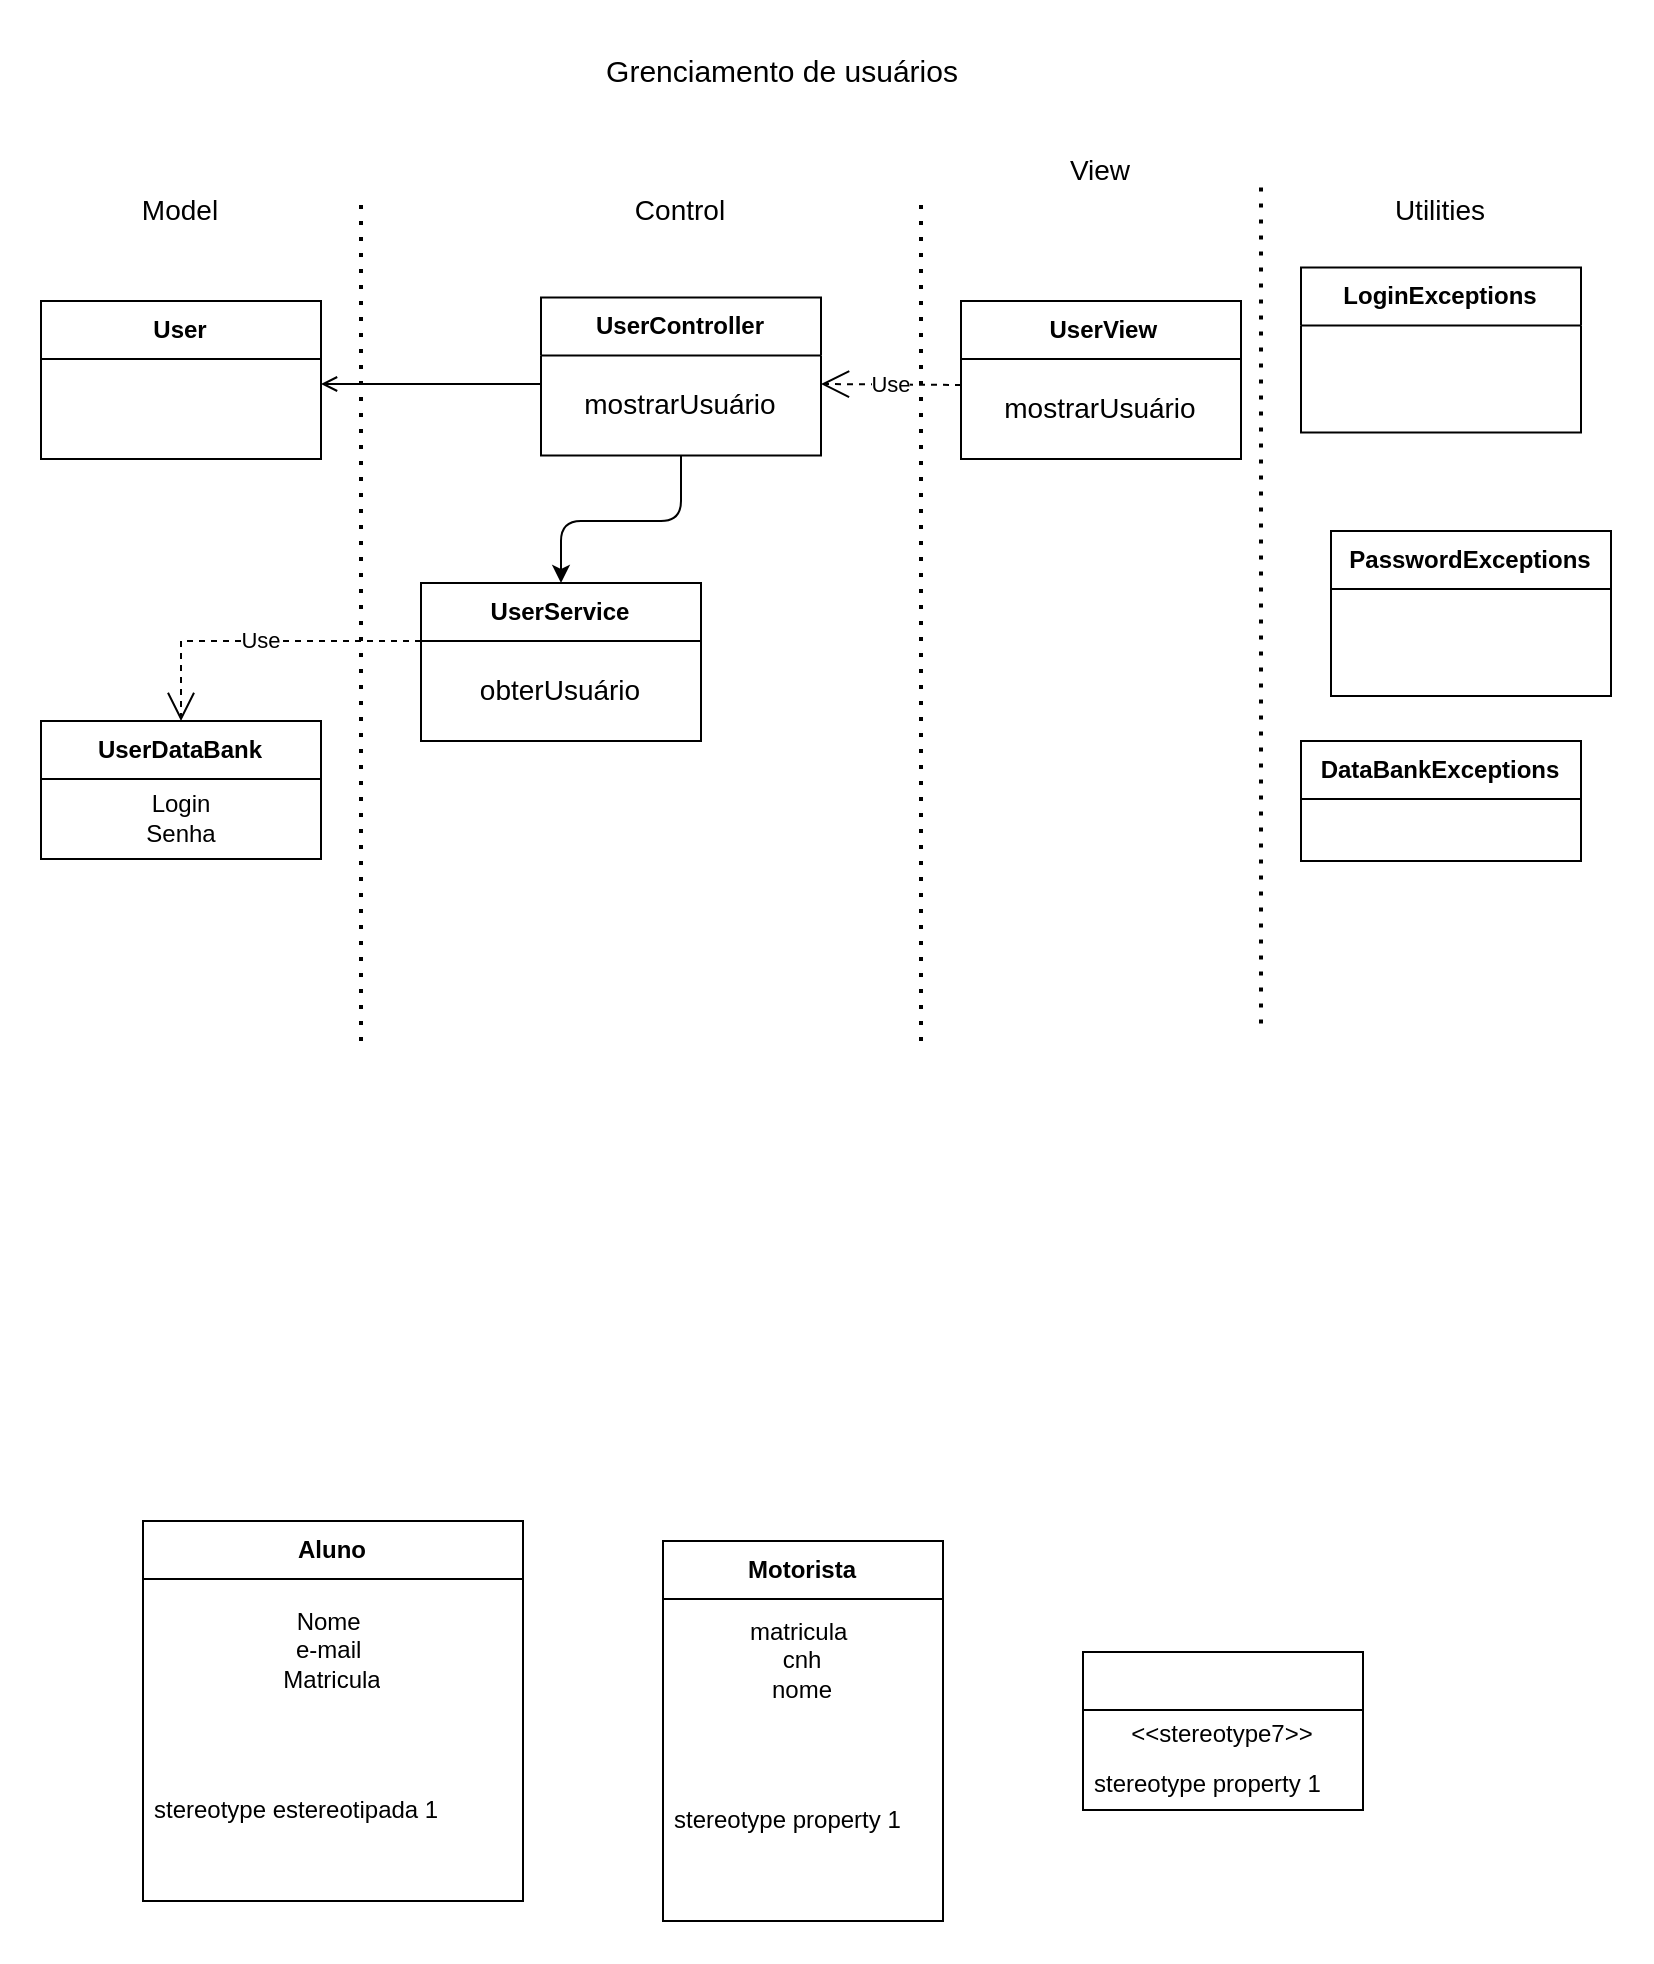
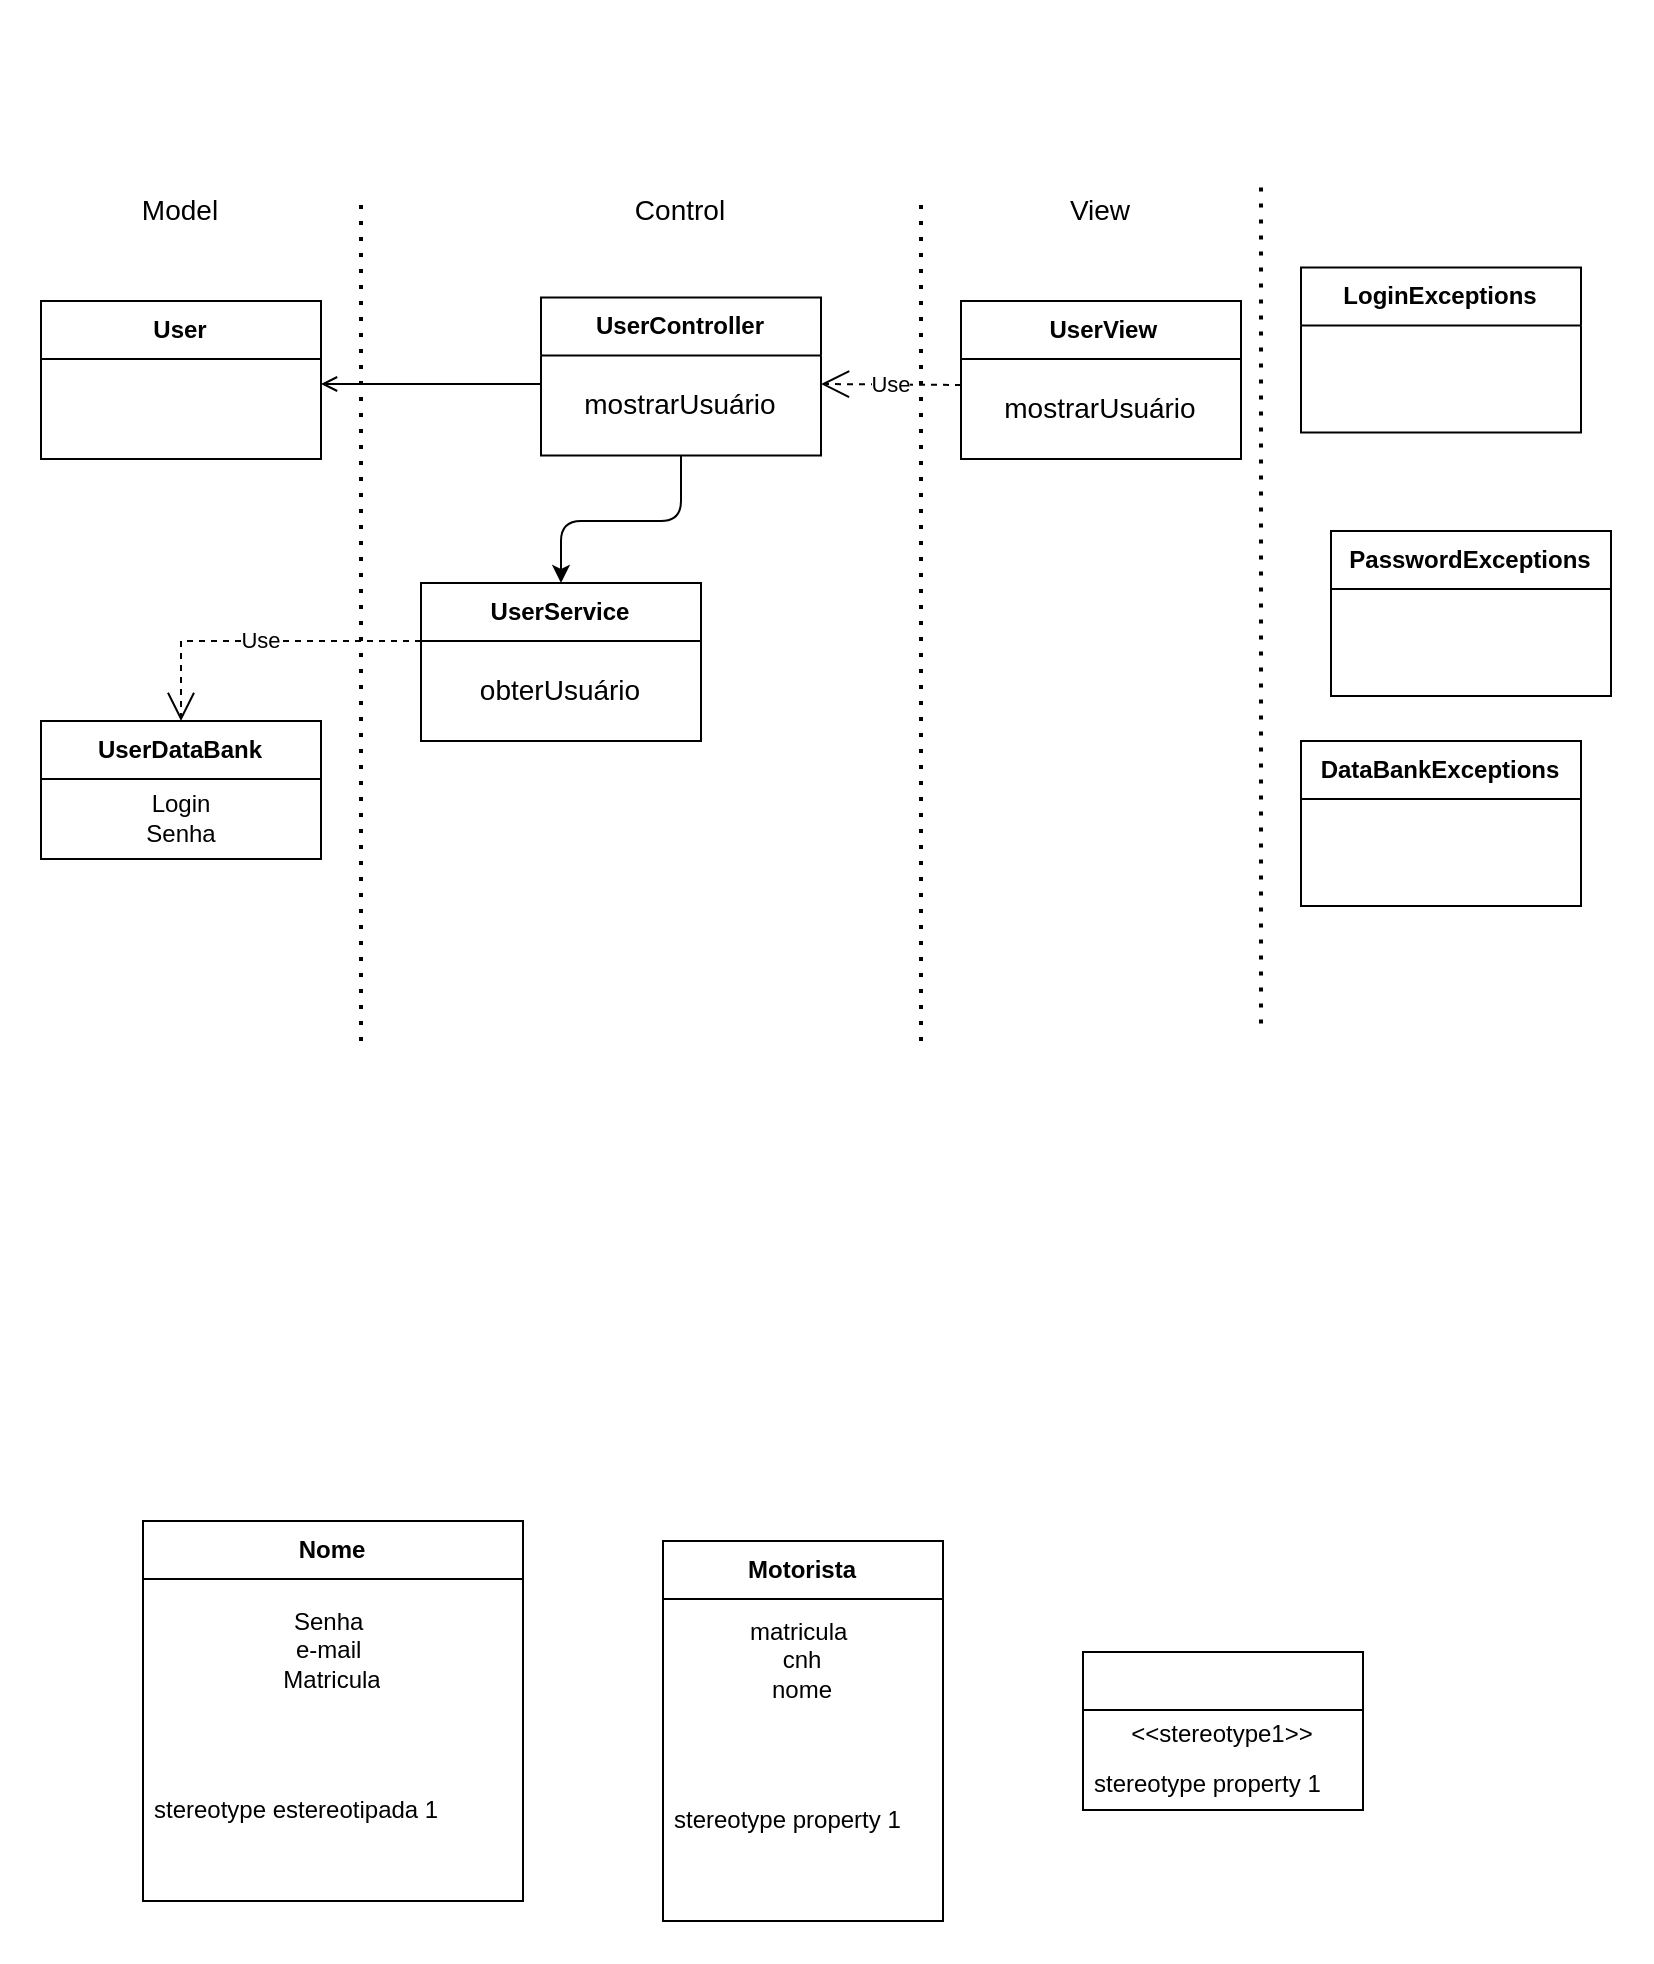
node "Grenciamento de usuários": removed
node "View": moved (1101, 171) -> (1101, 211)
node "Utilities": removed
node "DataBankExceptions": size 280x120 -> 280x165
node "Aluno": label "Aluno" -> "Nome"
node "Nome e-mail Matricula": label "Nome e-mail Matricula" -> "Senha e-mail Matricula"
node "<<stereotype7>>": label "<<stereotype7>>" -> "<<stereotype1>>"
